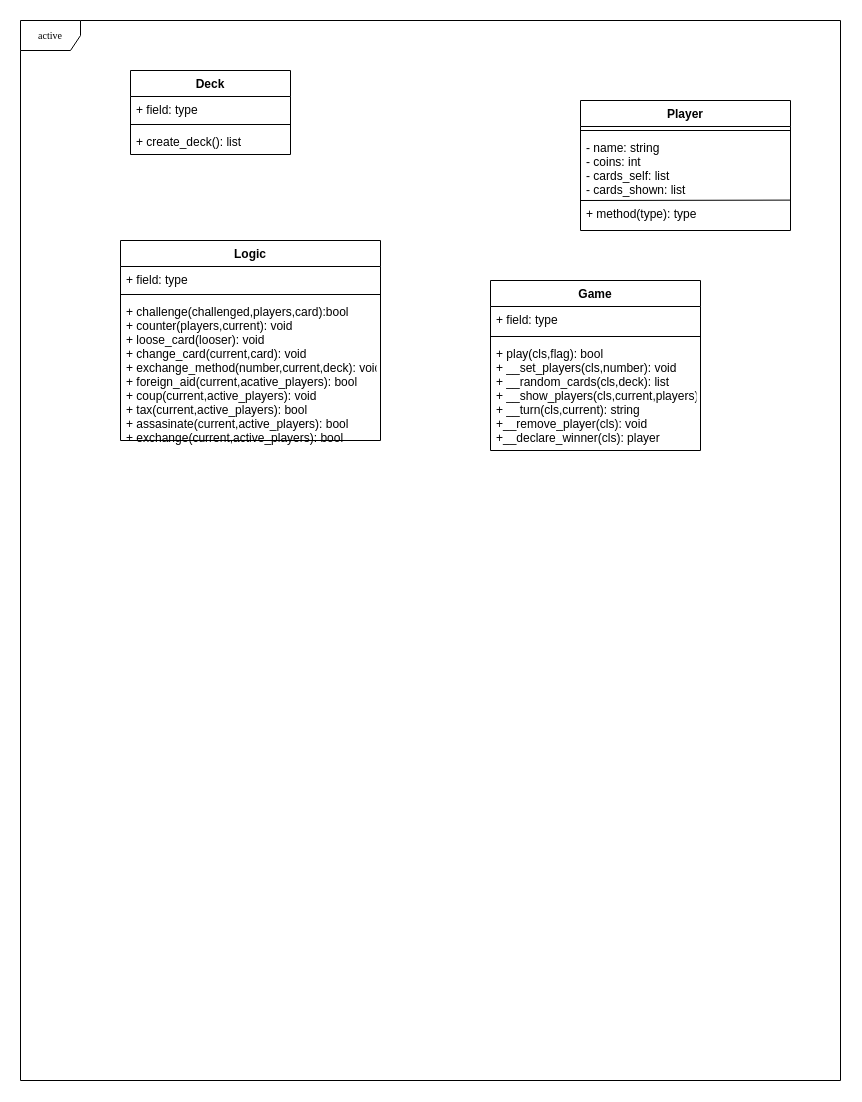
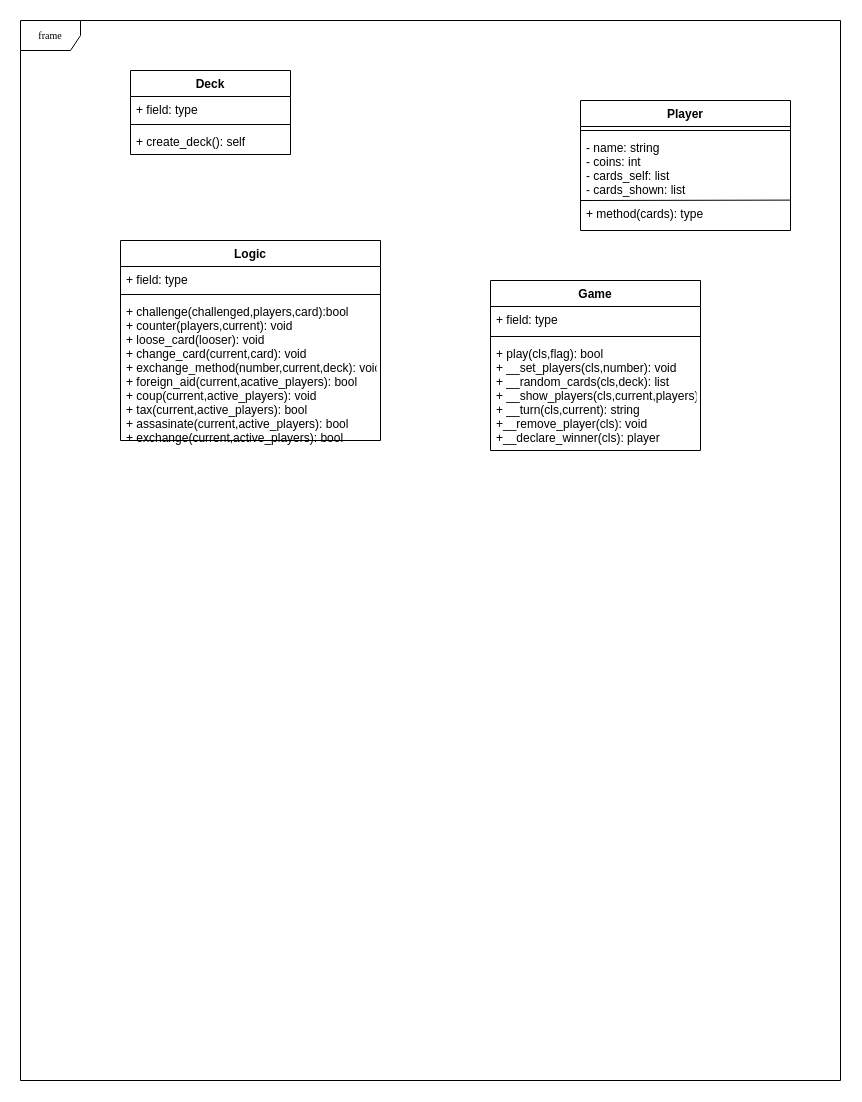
node "active": label "active" -> "frame"
node "+ create_deck(): list": label "+ create_deck(): list" -> "+ create_deck(): self"
node "+ method(type): type": label "+ method(type): type" -> "+ method(cards): type"
